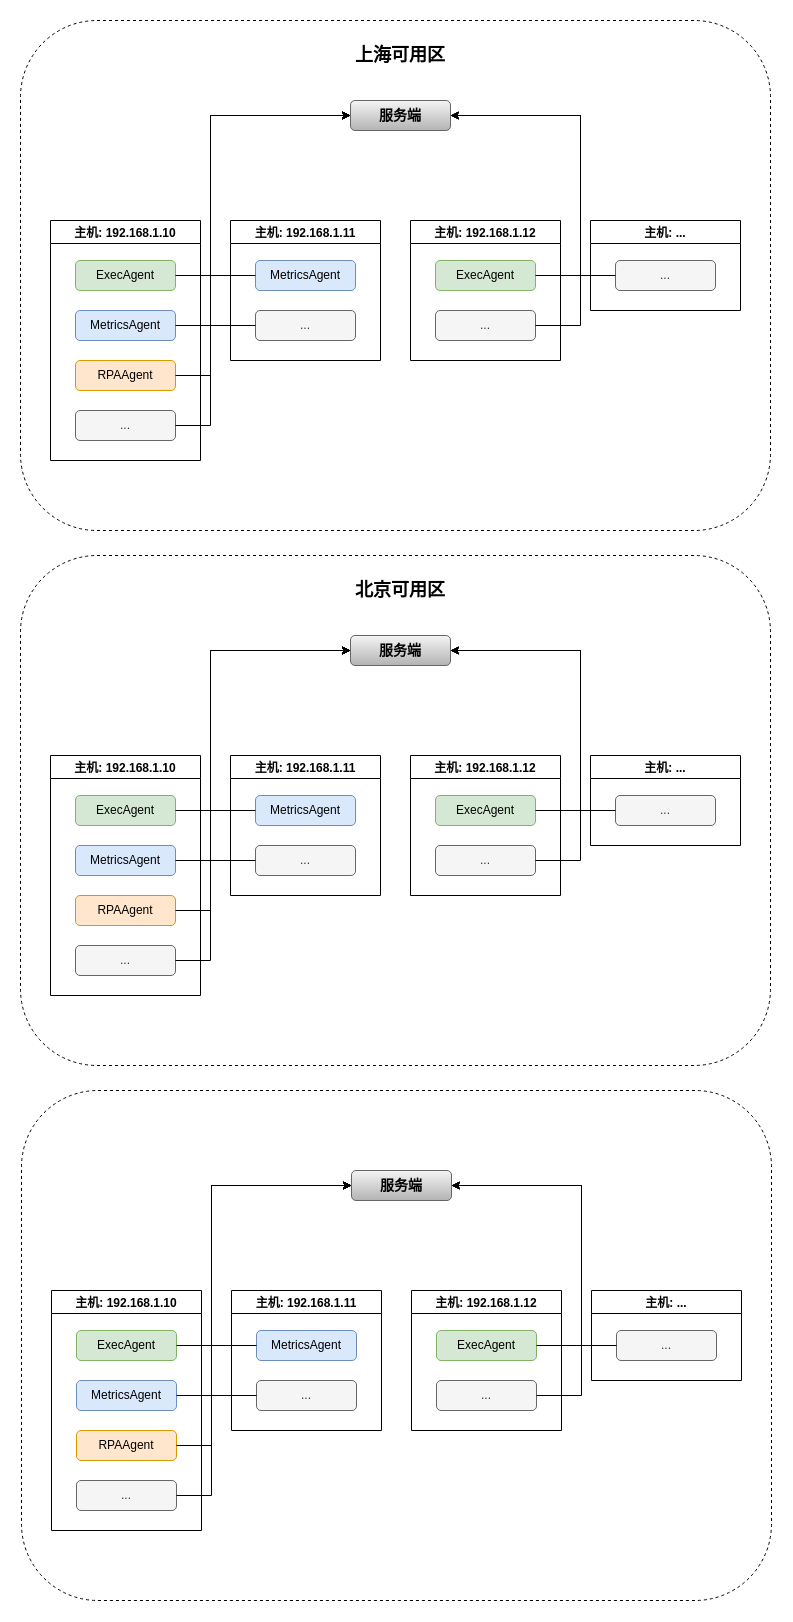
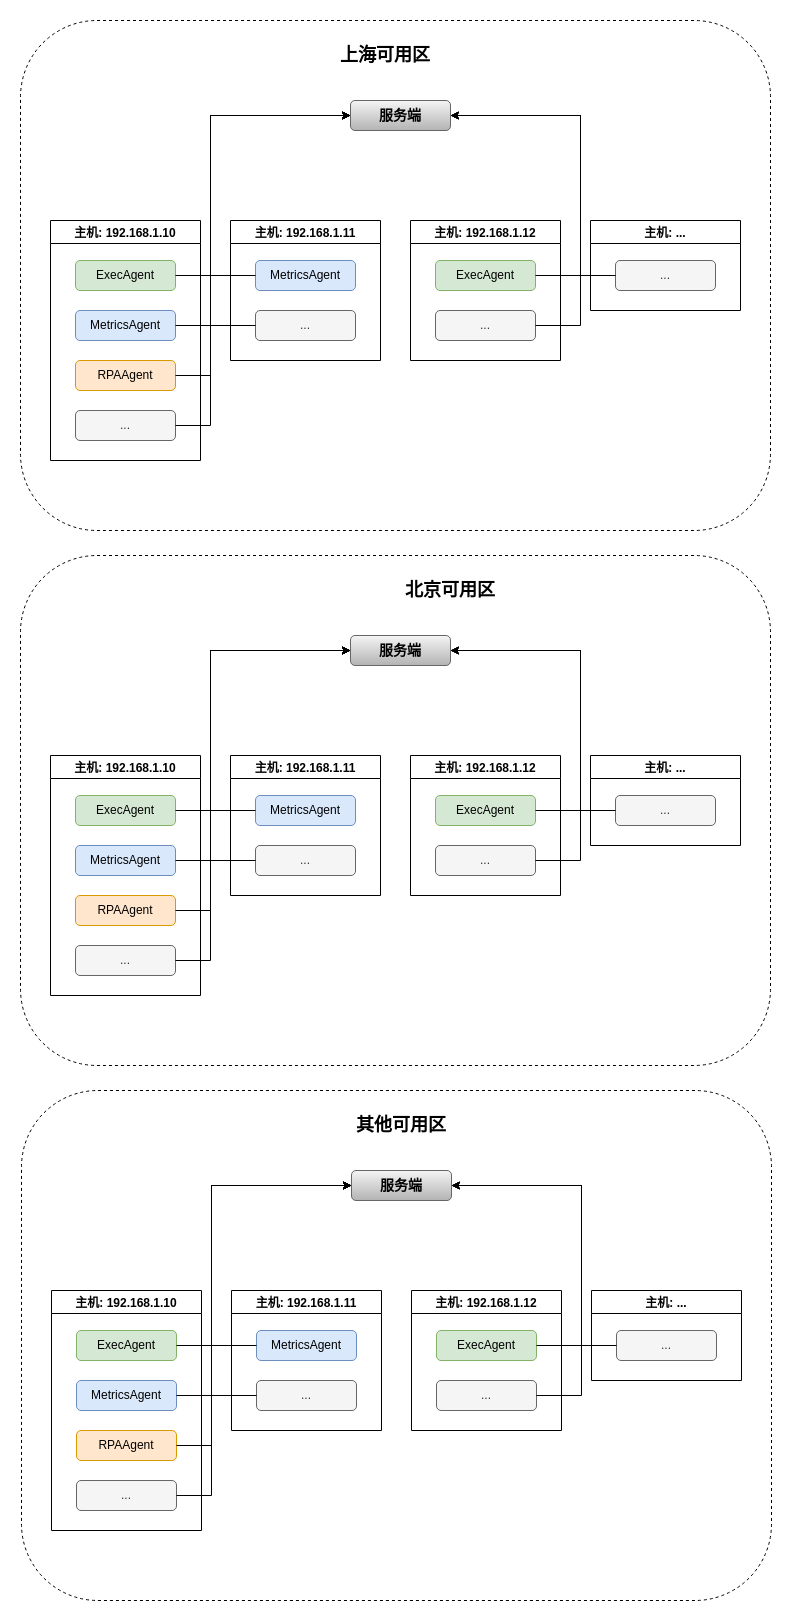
node "上海可用区": moved (401, 56) -> (386, 56)
node "北京可用区": moved (401, 591) -> (451, 591)
node "其他可用区": added
